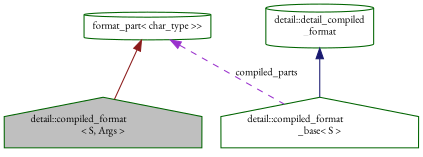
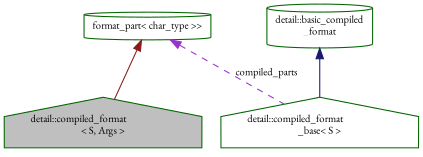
node "detail::detail_compiled _format": label "detail::detail_compiled _format" -> "detail::basic_compiled _format"
